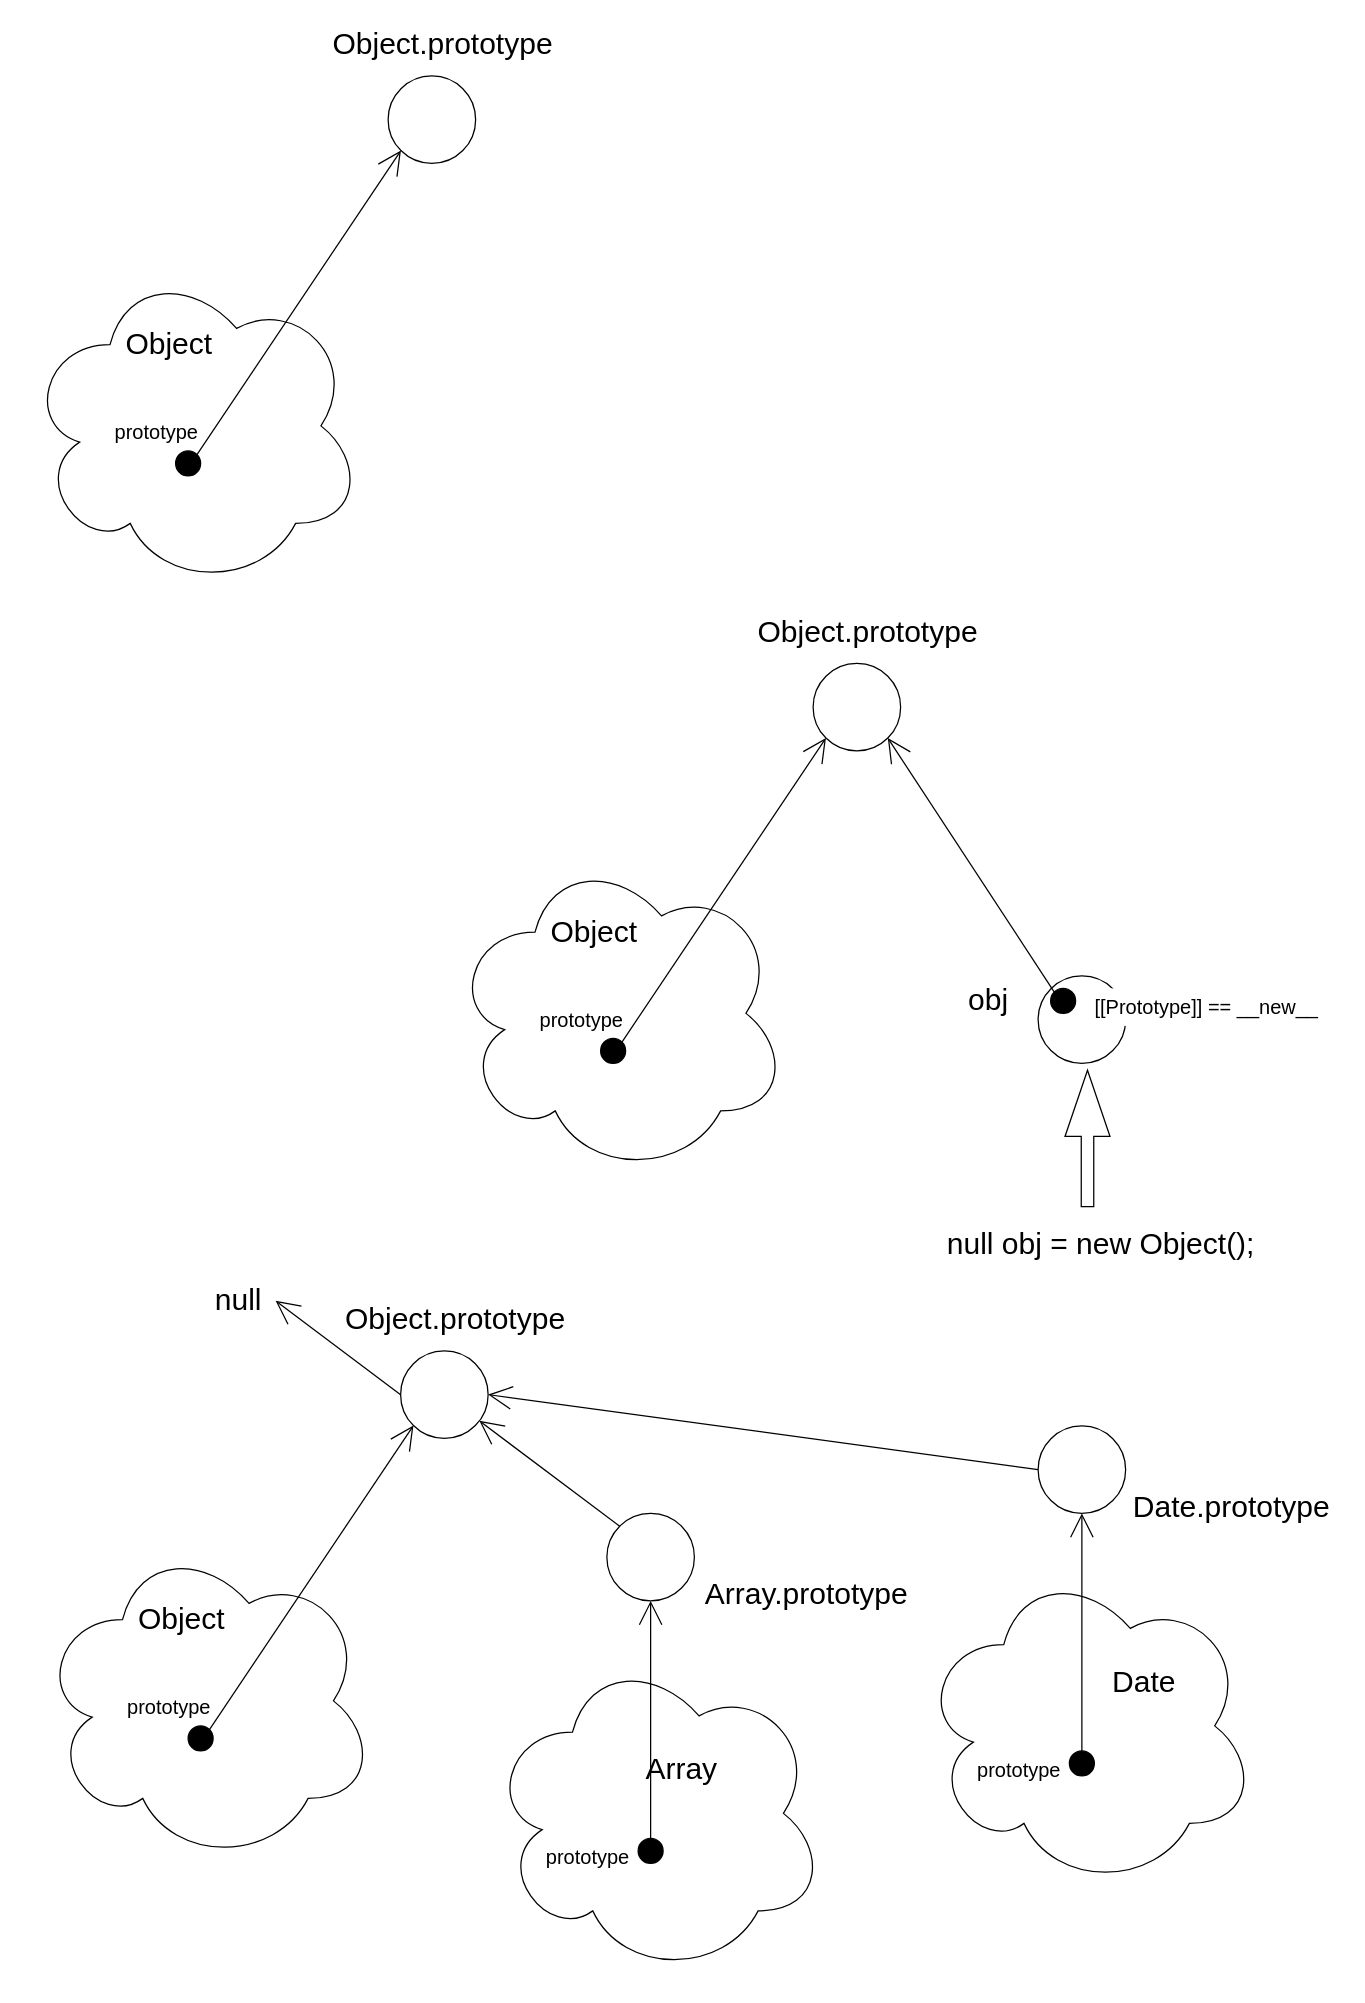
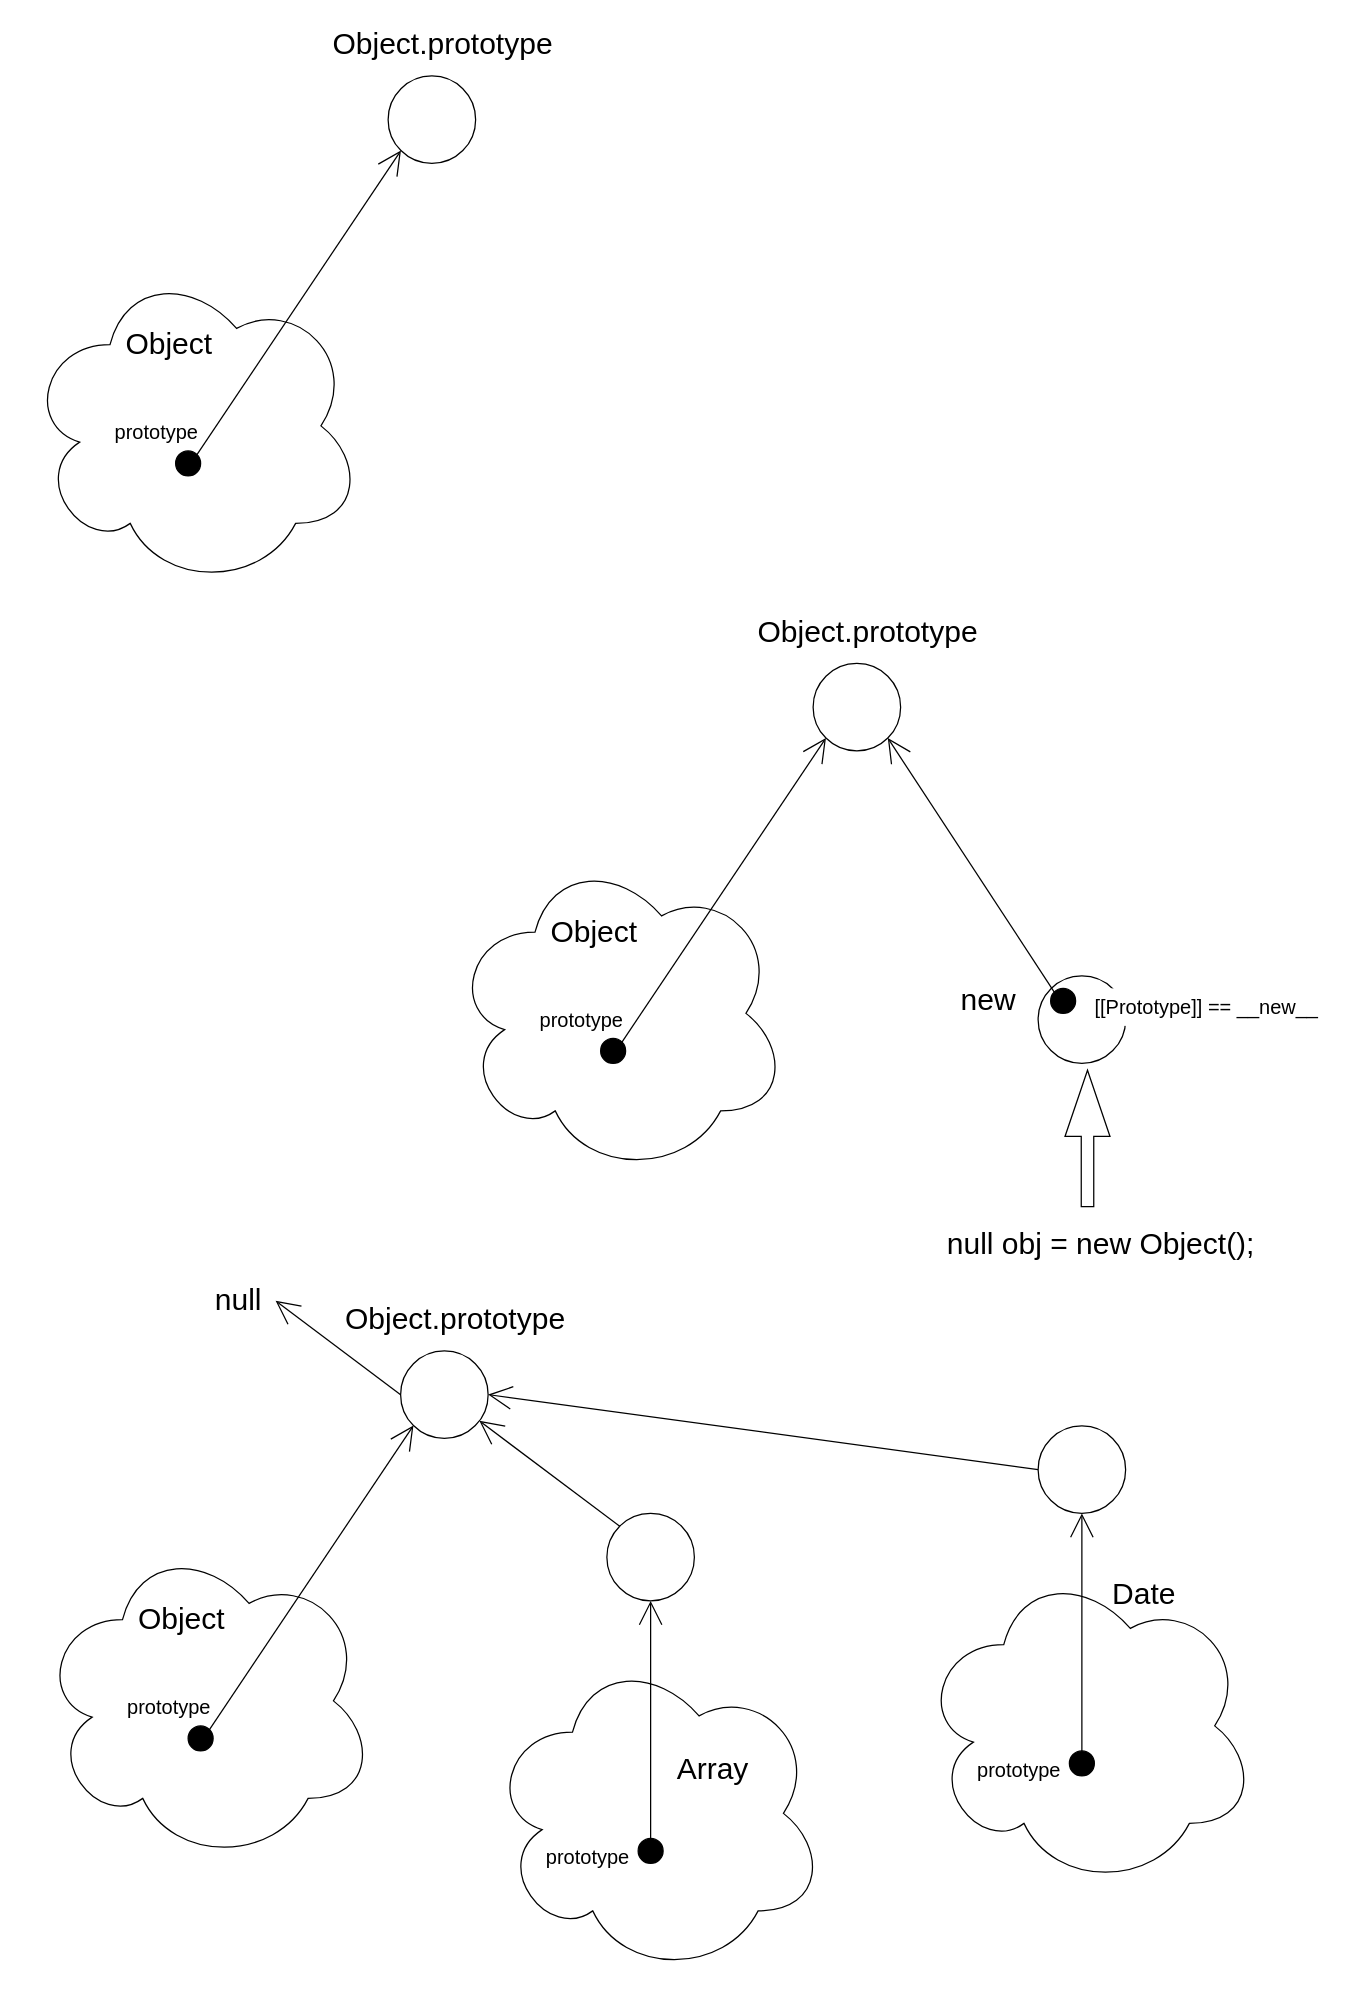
node "obj": label "obj" -> "new"
node "Date.prototype": removed
node "Array.prototype": removed
node "Date": moved (1144, 1682) -> (1144, 1594)
node "Array": moved (682, 1769) -> (713, 1769)
